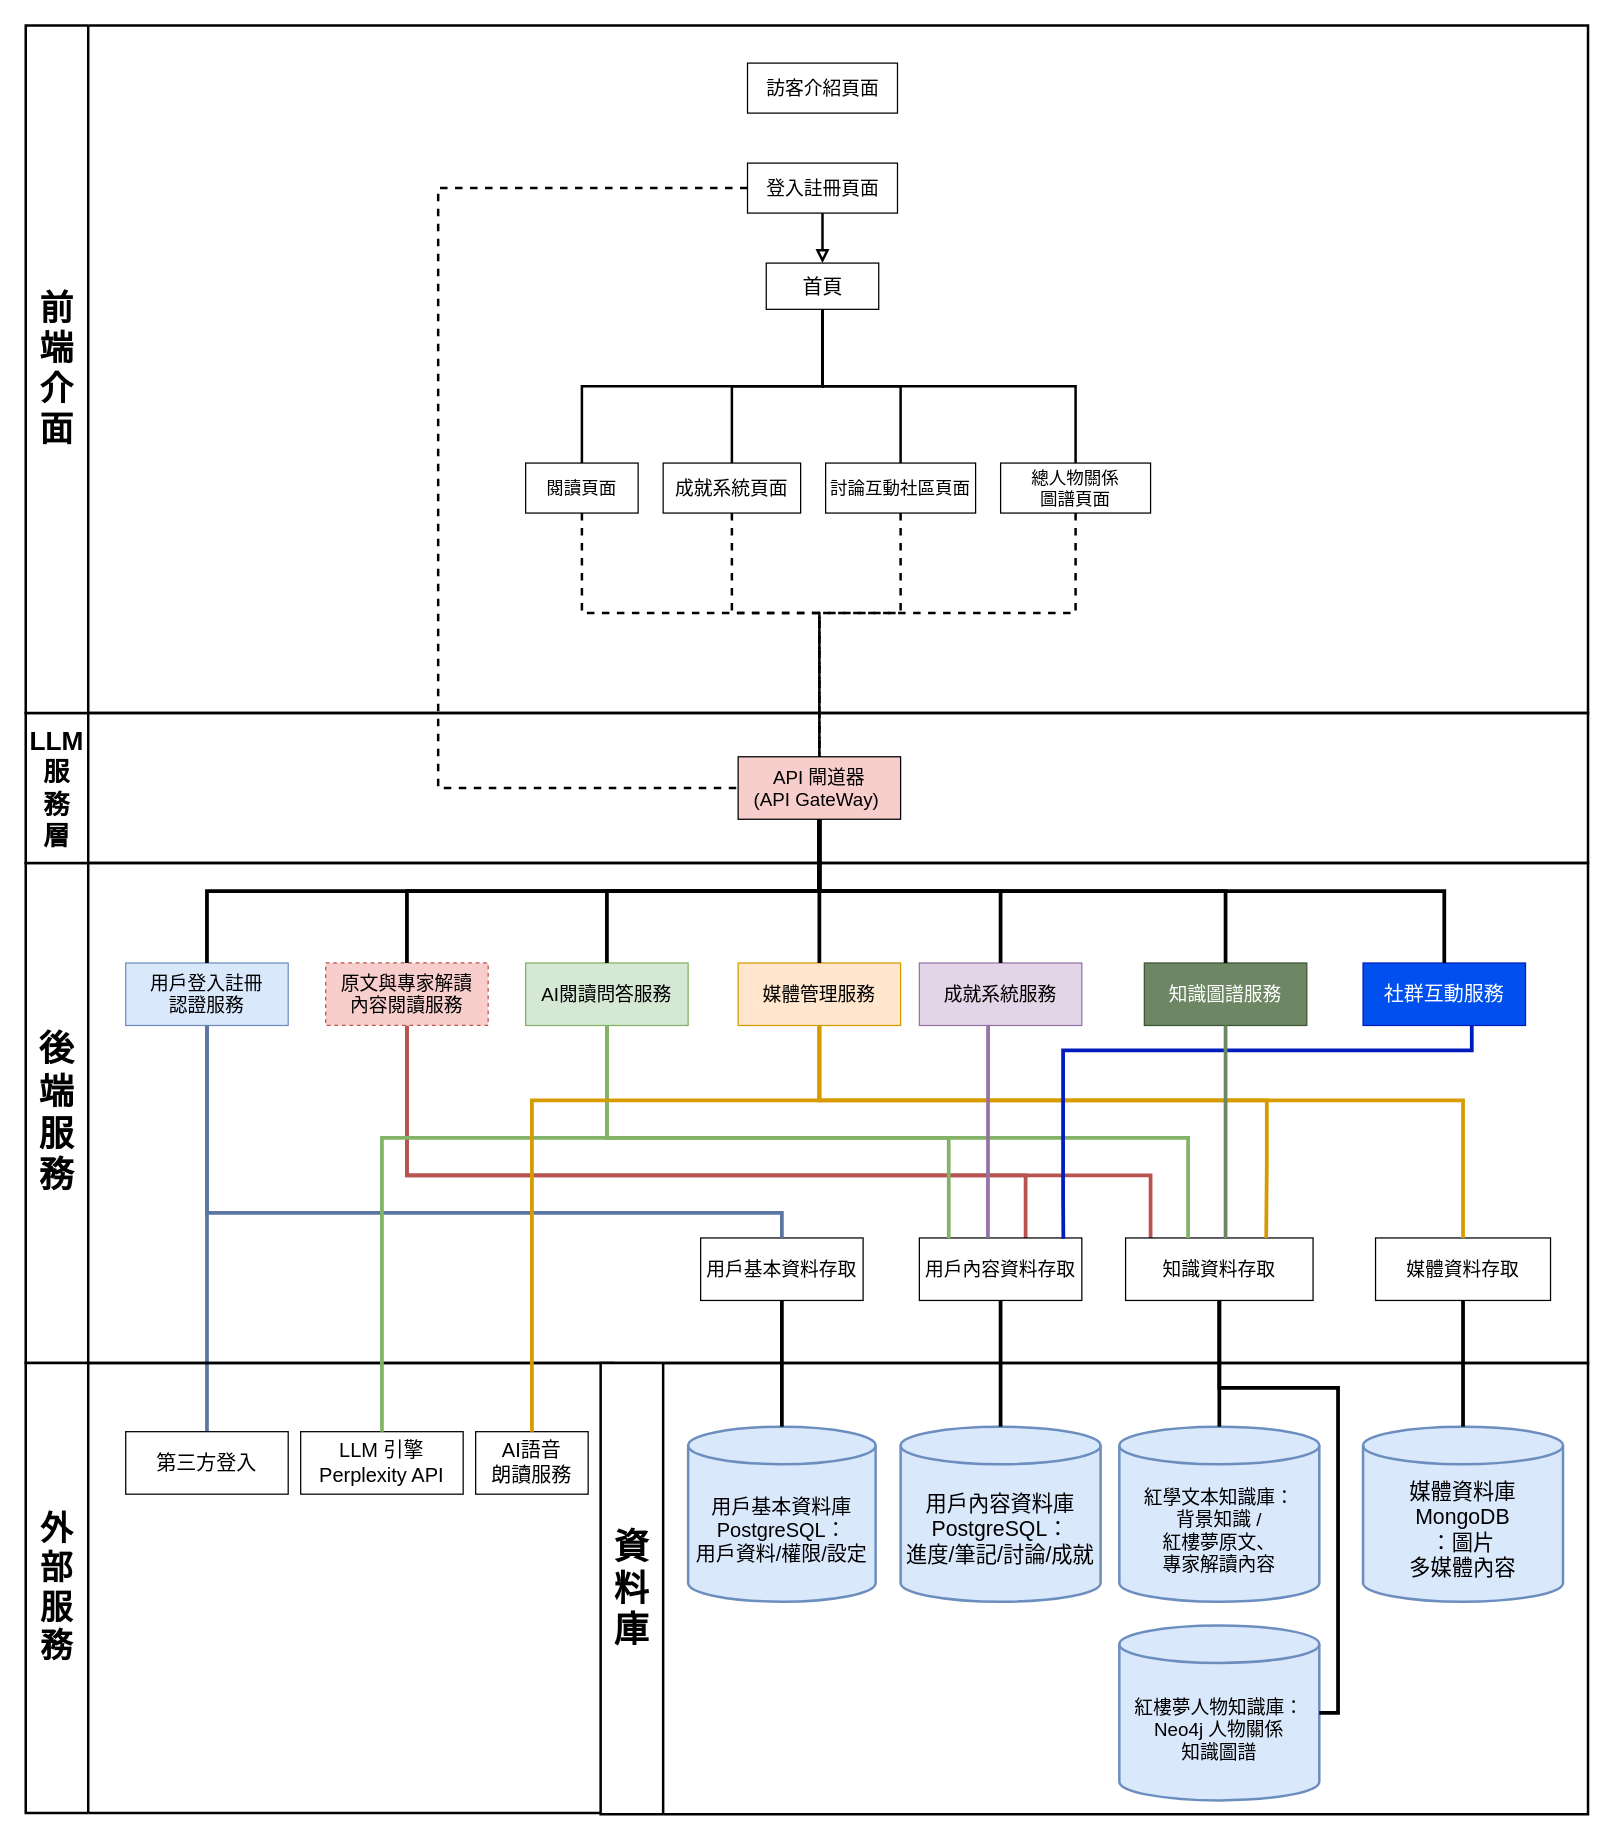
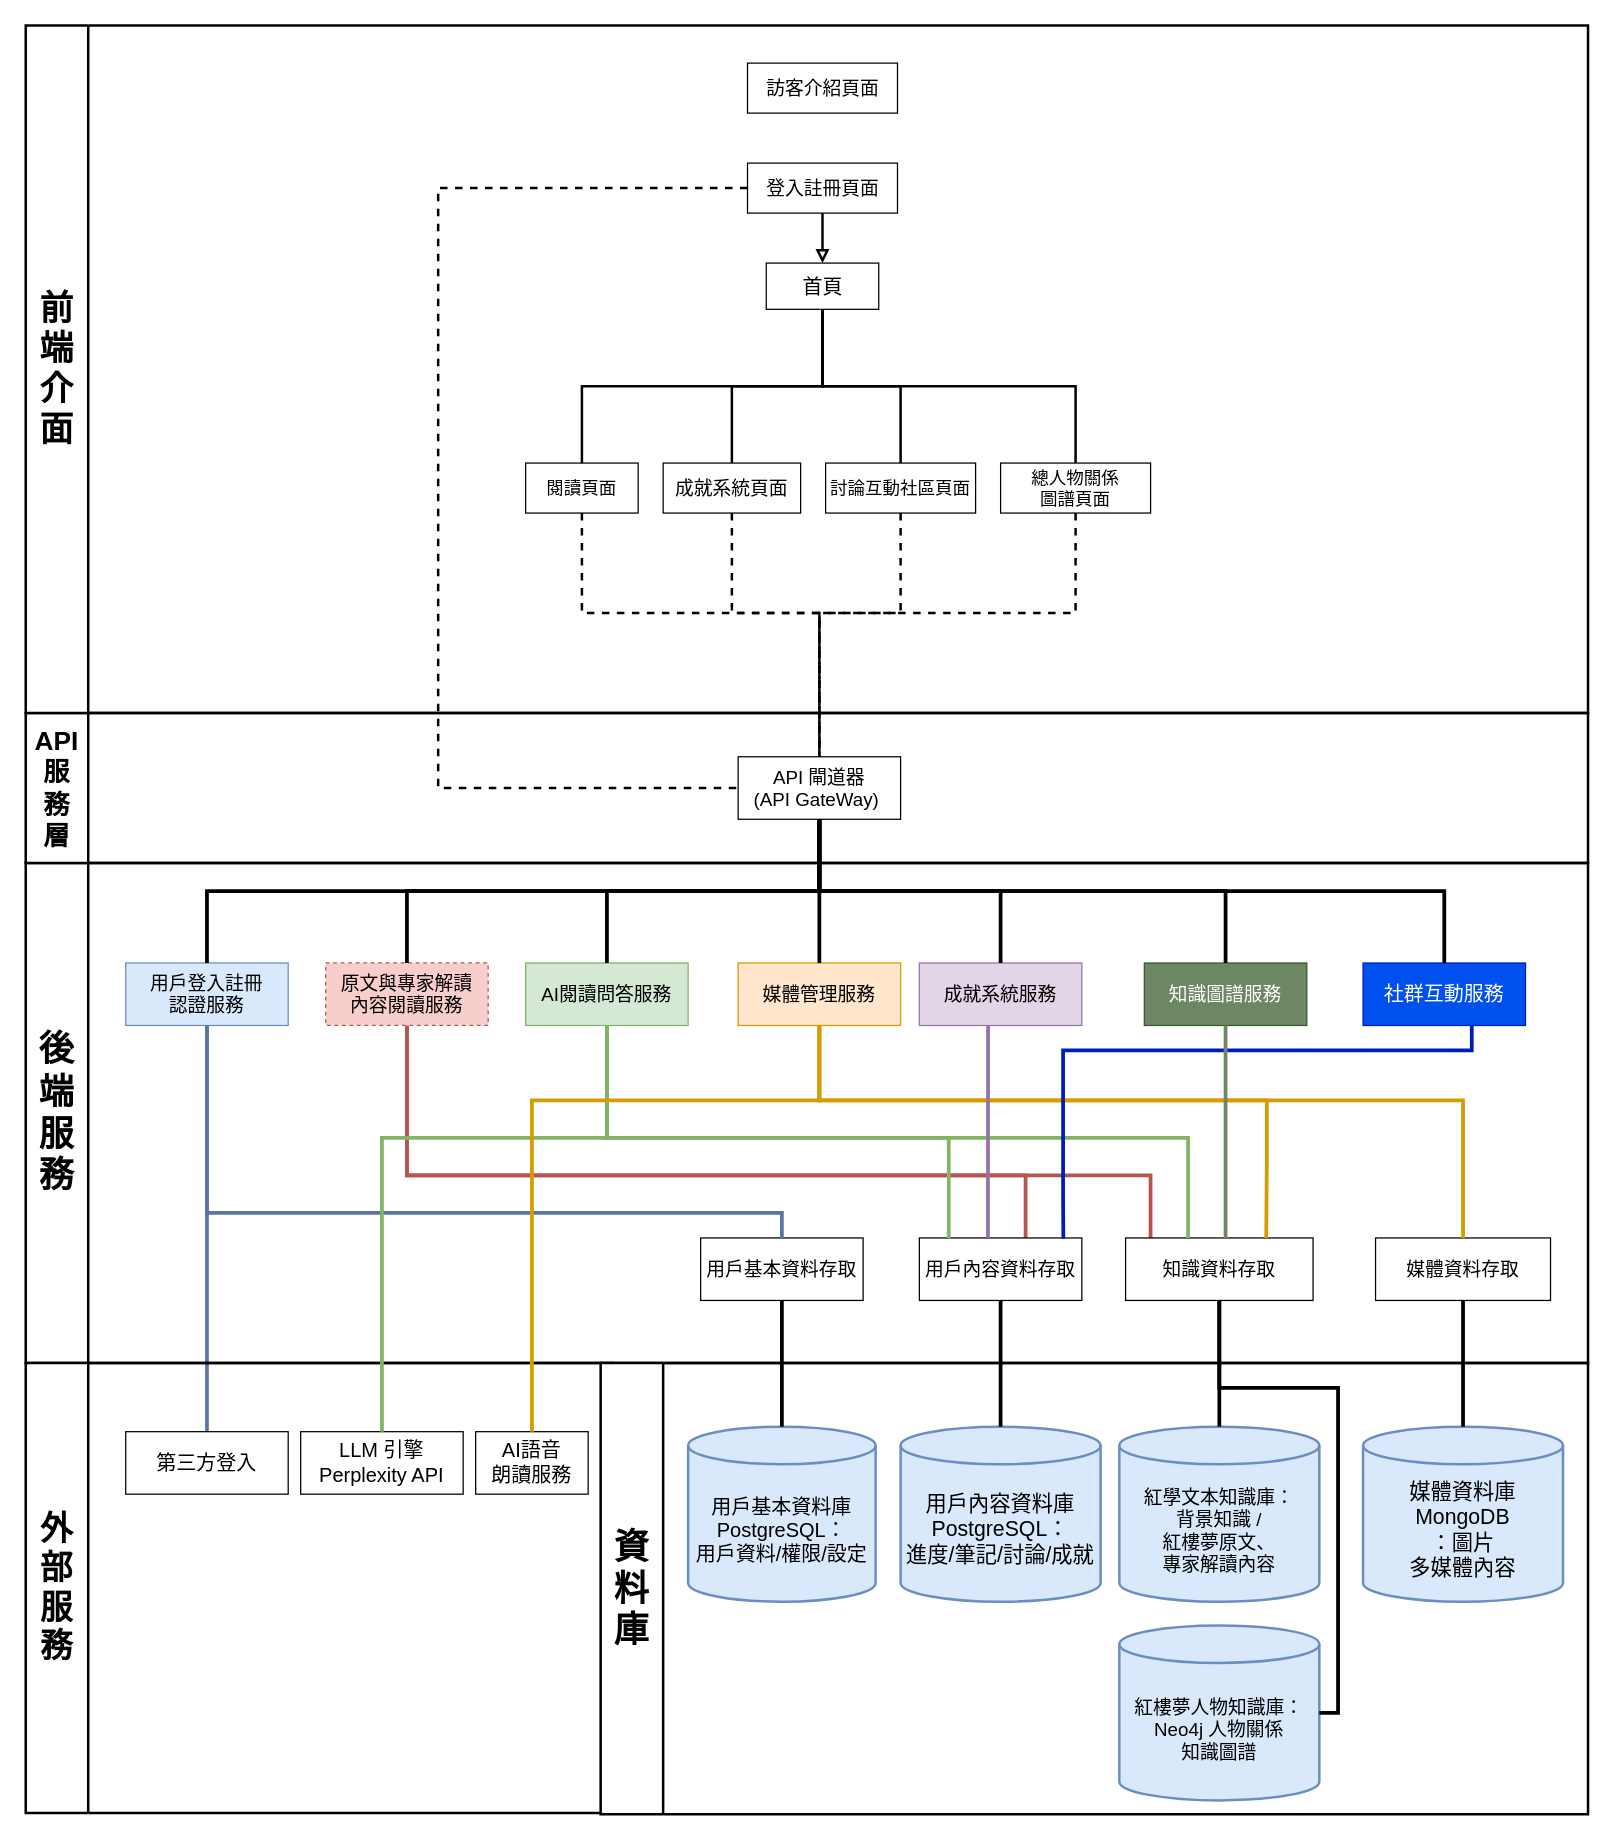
node "LLM 服 務 層": label "LLM 服 務 層" -> "API 服 務 層"
node "API 閘道器(API GateWay)": fillcolor #f8cecc -> #ffffff
